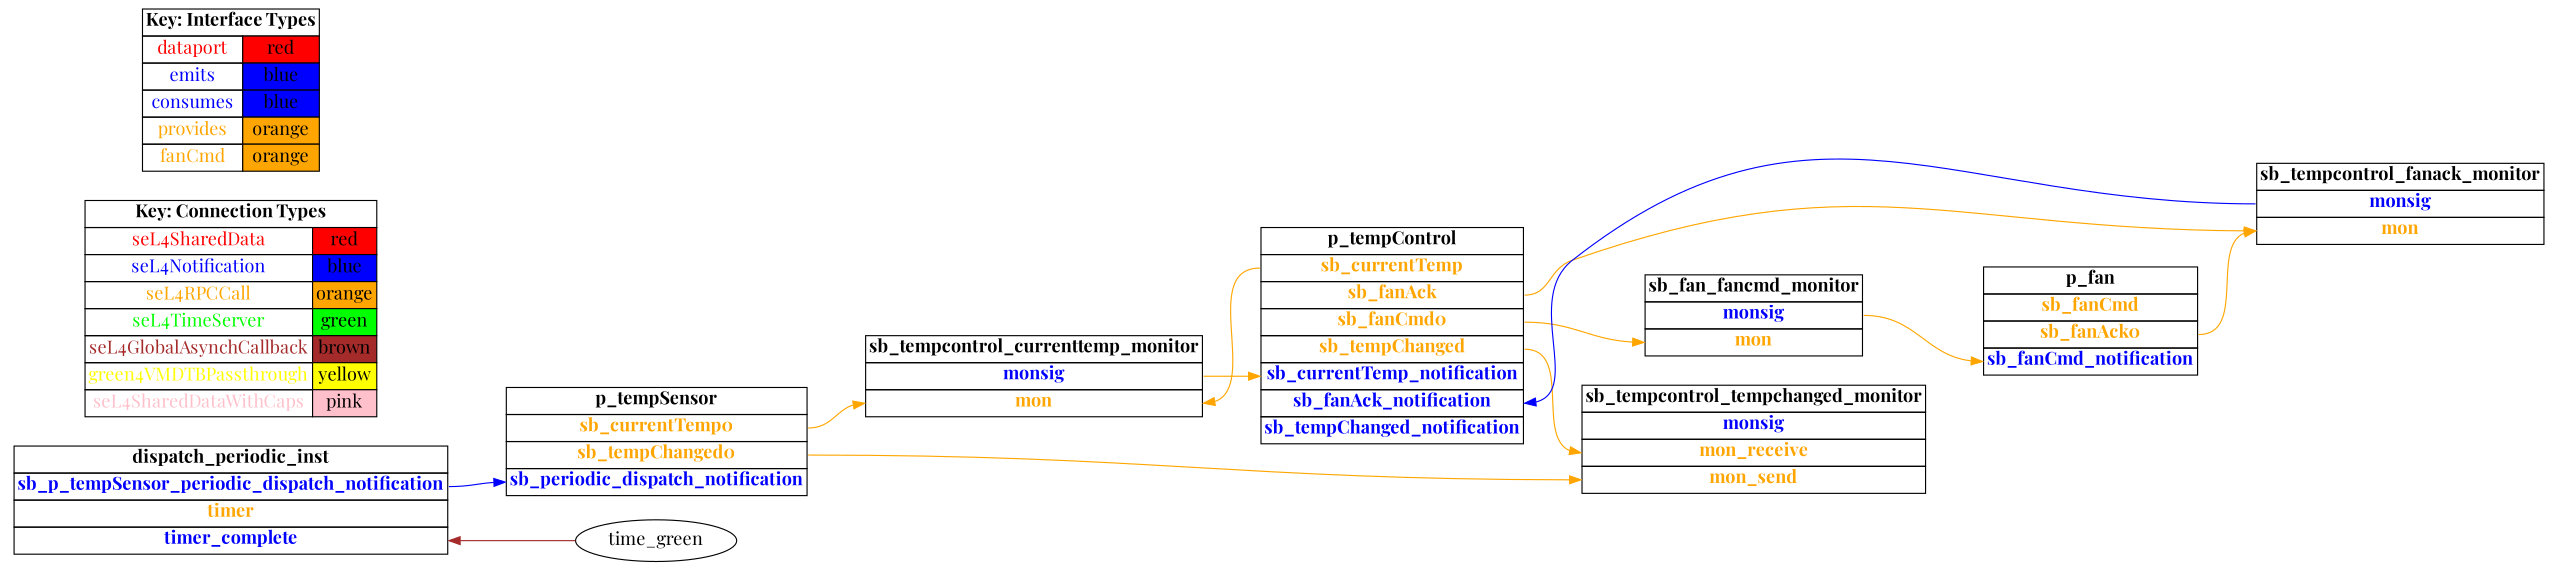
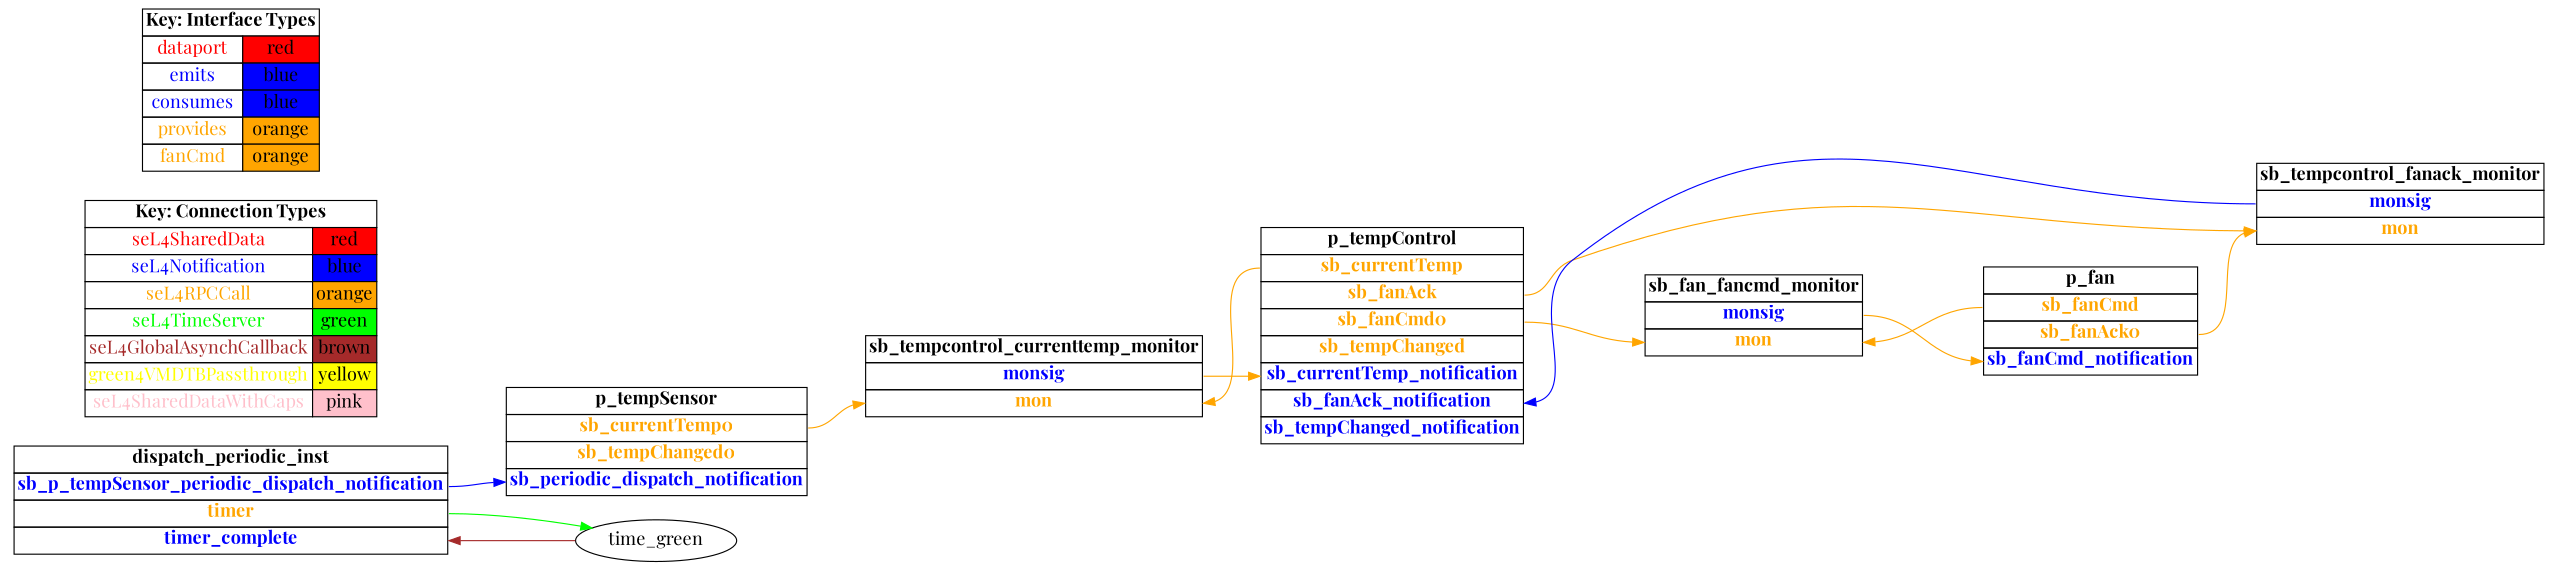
edge "p_fan" -> "sb_fan_fancmd_monitor": added
node "sb_tempcontrol_tempchanged_monitor": removed
edge "dispatch_periodic_inst" -> "time_green": added
